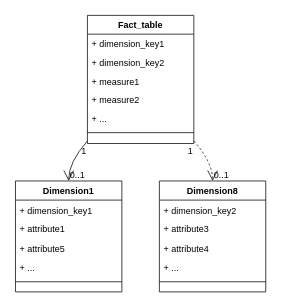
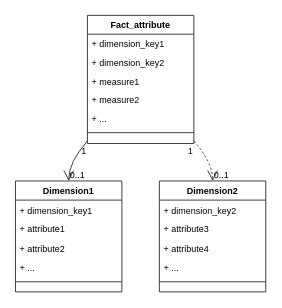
node "Fact_table": label "Fact_table" -> "Fact_attribute"
node "Dimension8": label "Dimension8" -> "Dimension2"
node "+ attribute5": label "+ attribute5" -> "+ attribute2"
